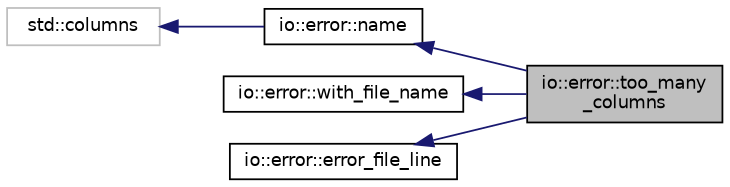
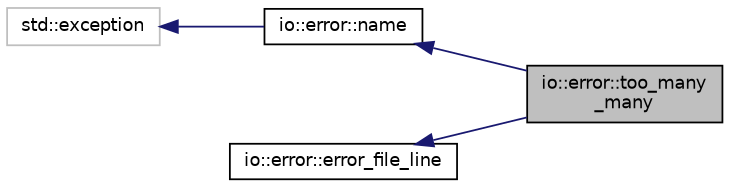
node "std::columns": label "std::columns" -> "std::exception"
node "io::error::with_file_name": removed
node "io::error::too_many _columns": label "io::error::too_many _columns" -> "io::error::too_many _many"
